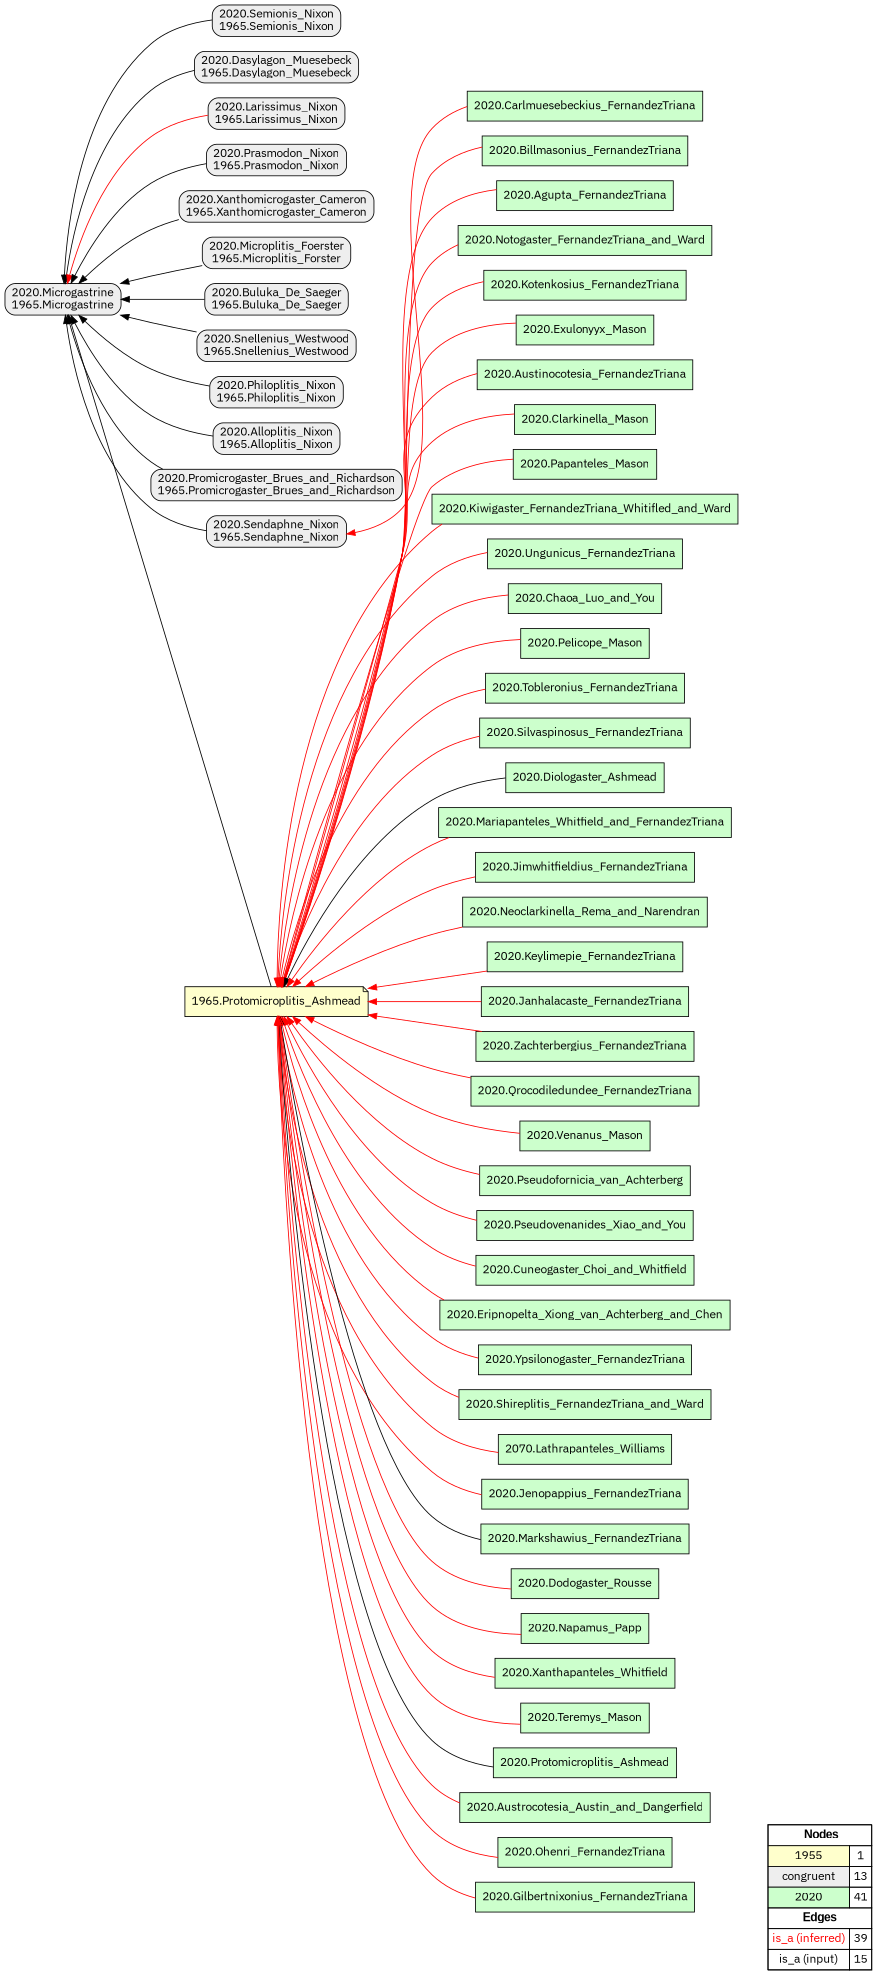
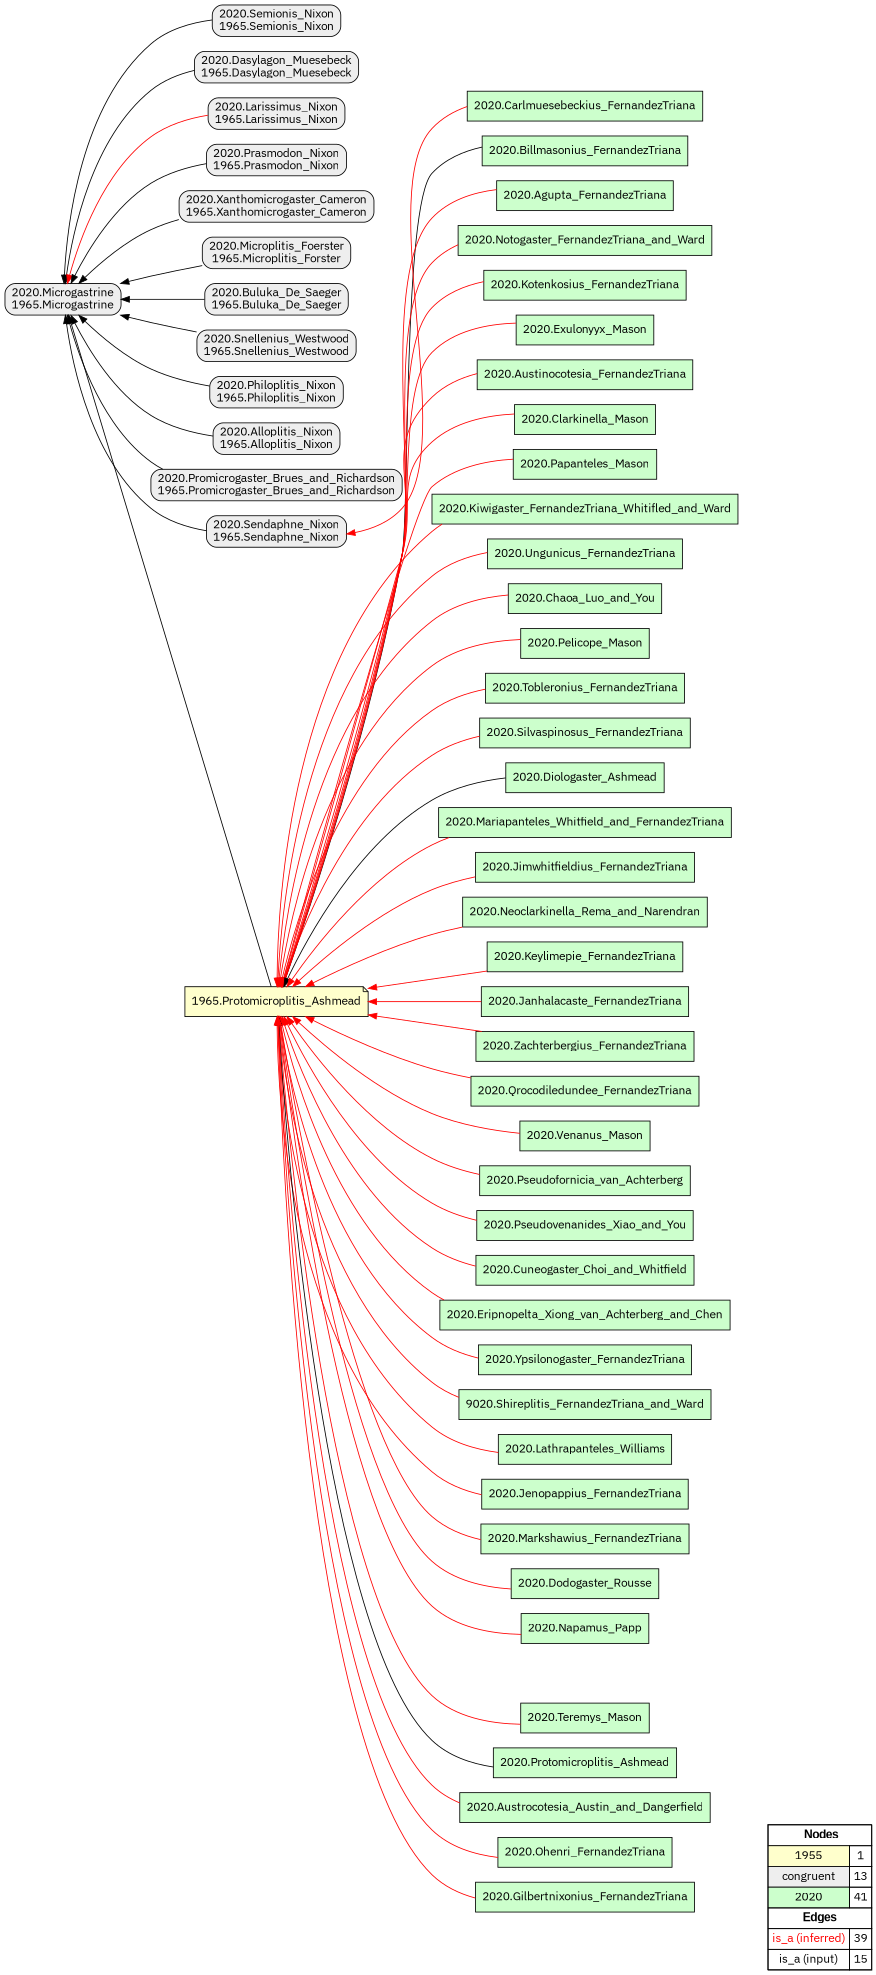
edge "2020.Billmasonius_FernandezTriana" -> "1965.Protomicroplitis_Ashmead": color #ff0000 -> #000000
edge "2020.Markshawius_FernandezTriana" -> "1965.Protomicroplitis_Ashmead": color #000000 -> #ff0000
node "2020.Shireplitis_FernandezTriana_and_Ward": label "2020.Shireplitis_FernandezTriana_and_Ward" -> "9020.Shireplitis_FernandezTriana_and_Ward"
node "2070.Lathrapanteles_Williams": label "2070.Lathrapanteles_Williams" -> "2020.Lathrapanteles_Williams"
node "2020.Xanthapanteles_Whitfield": removed
